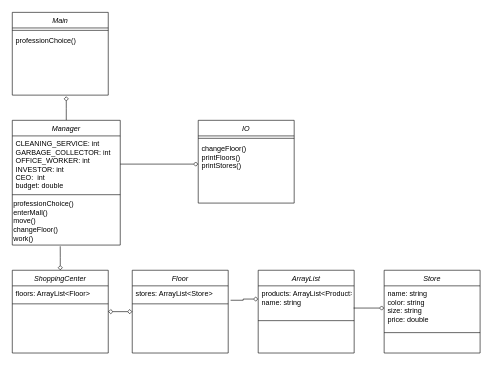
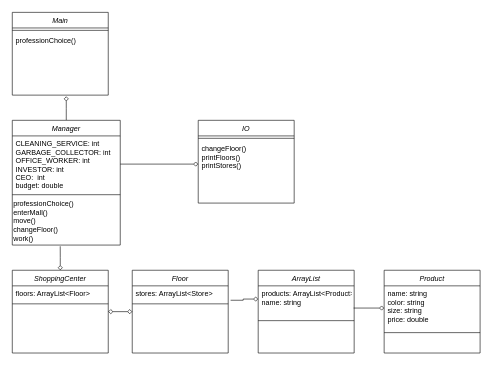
node "Store": label "Store" -> "Product"
